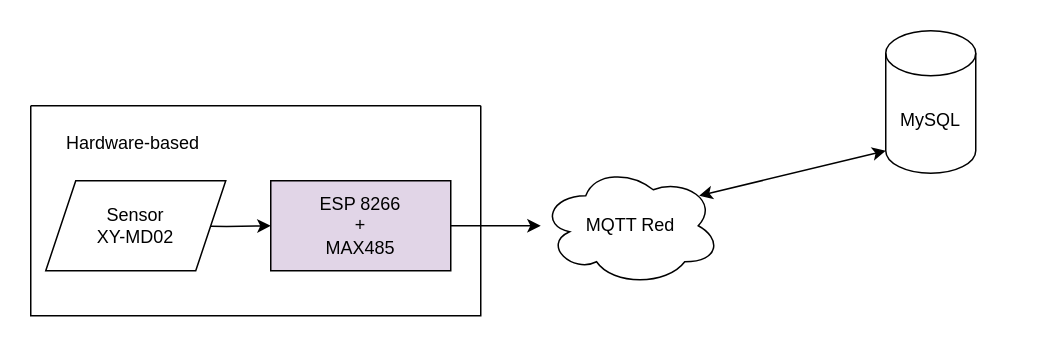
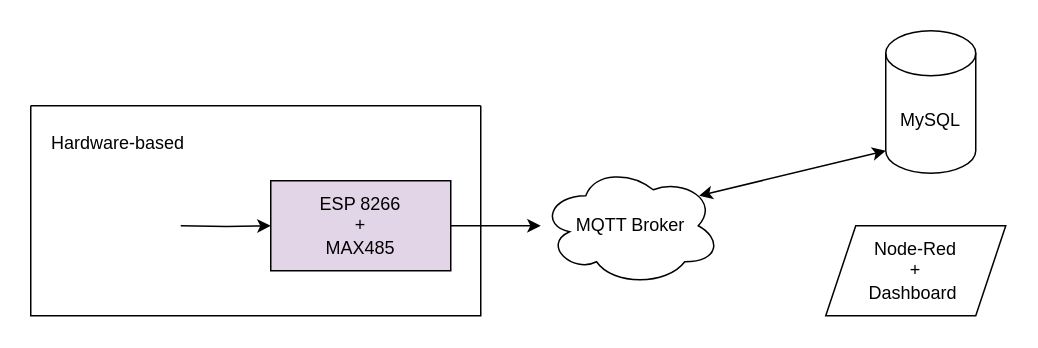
node "Hardware-based": moved (136, 143) -> (121, 143)
node "Sensor XY-MD02": removed
node "MQTT Red": label "MQTT Red" -> "MQTT Broker"
node "Node-Red + Dashboard": added
